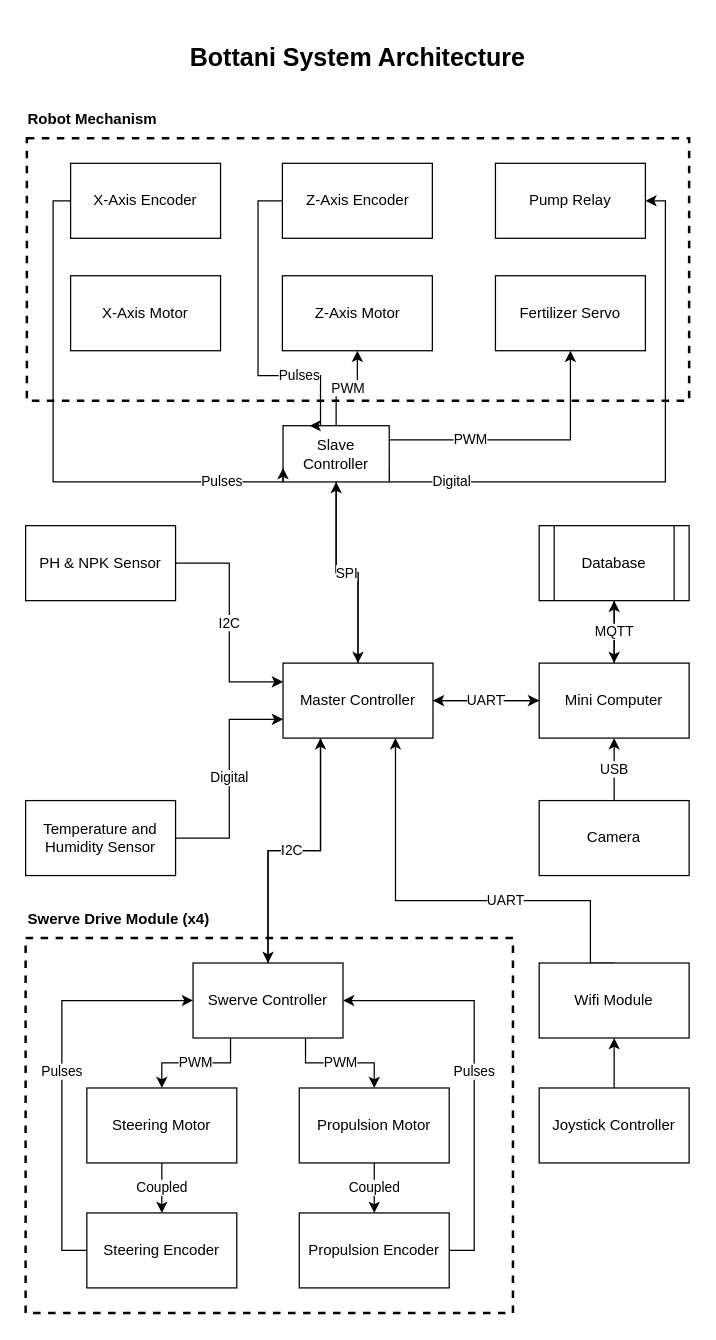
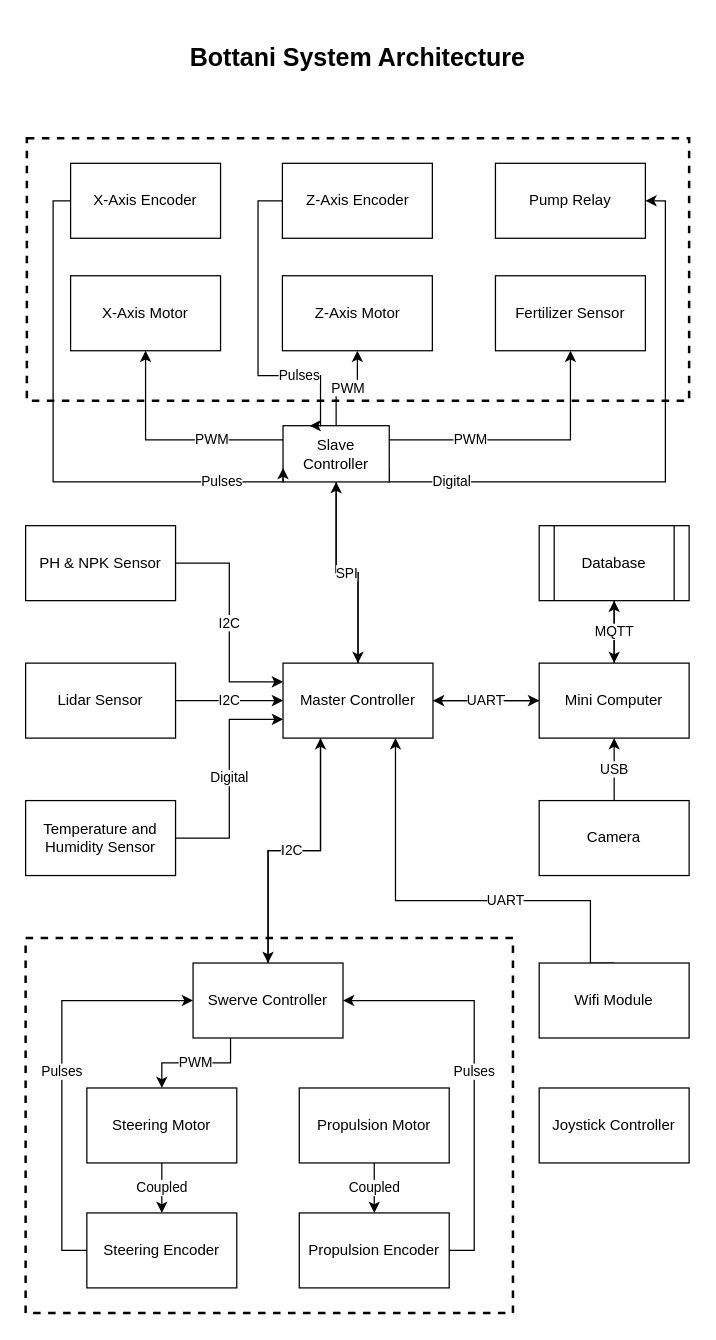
node "Robot Mechanism": removed
node "Fertilizer Servo": label "Fertilizer Servo" -> "Fertilizer Sensor"
edge "Slave Controller" -> "X-Axis Motor": added, label "PWM"
node "Lidar Sensor": added
edge "Lidar Sensor" -> "Master Controller": added, label "I2C"
node "Swerve Drive Module (x4)": removed
edge "Swerve Controller" -> "Propulsion Motor": removed, label "PWM"
edge "Joystick Controller" -> "Wifi Module": removed
